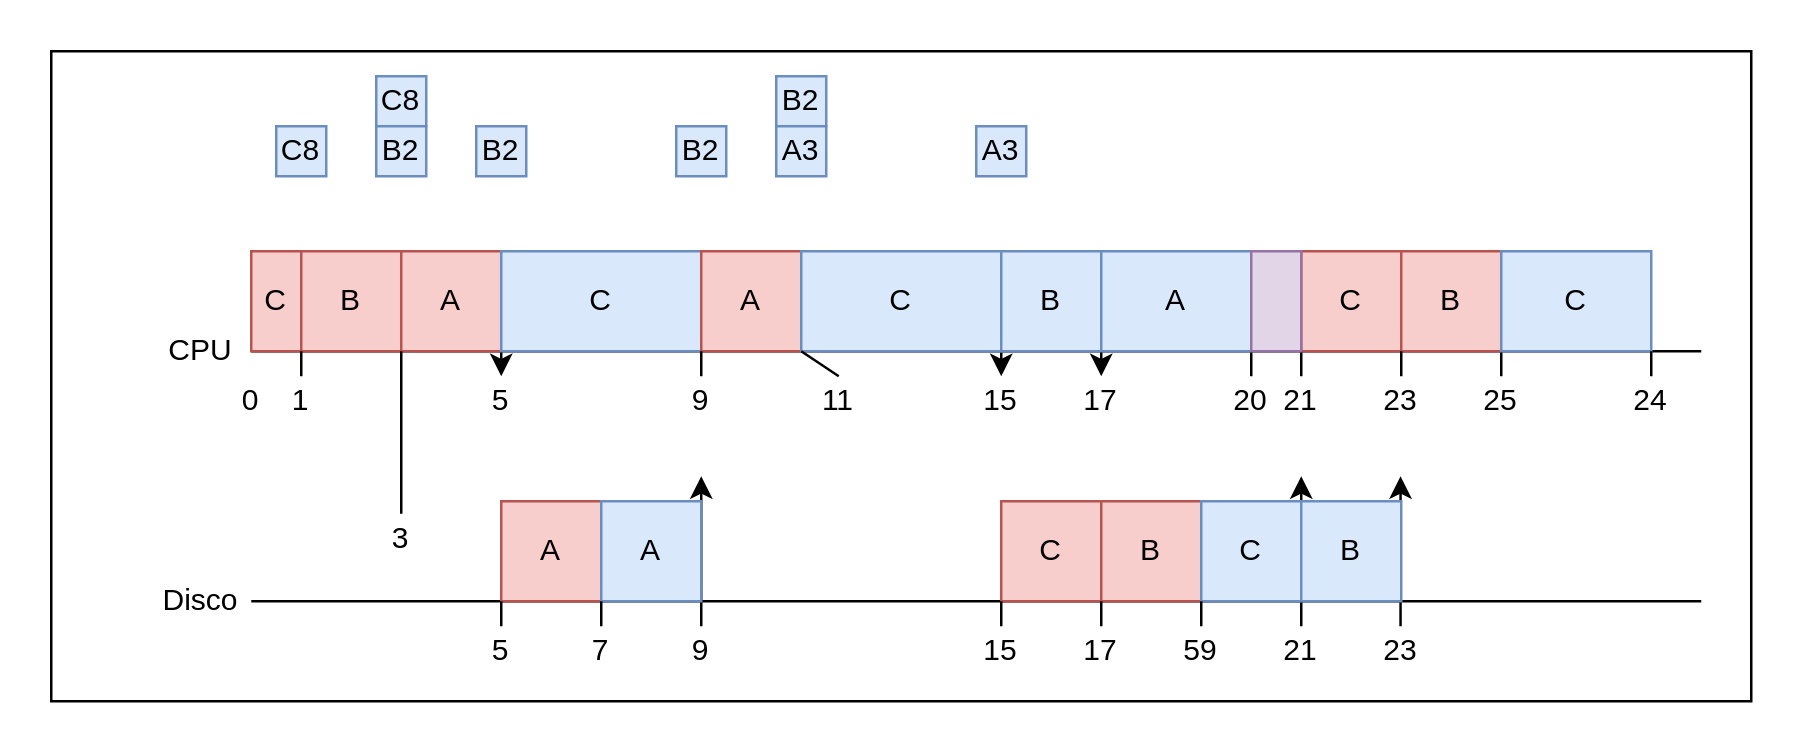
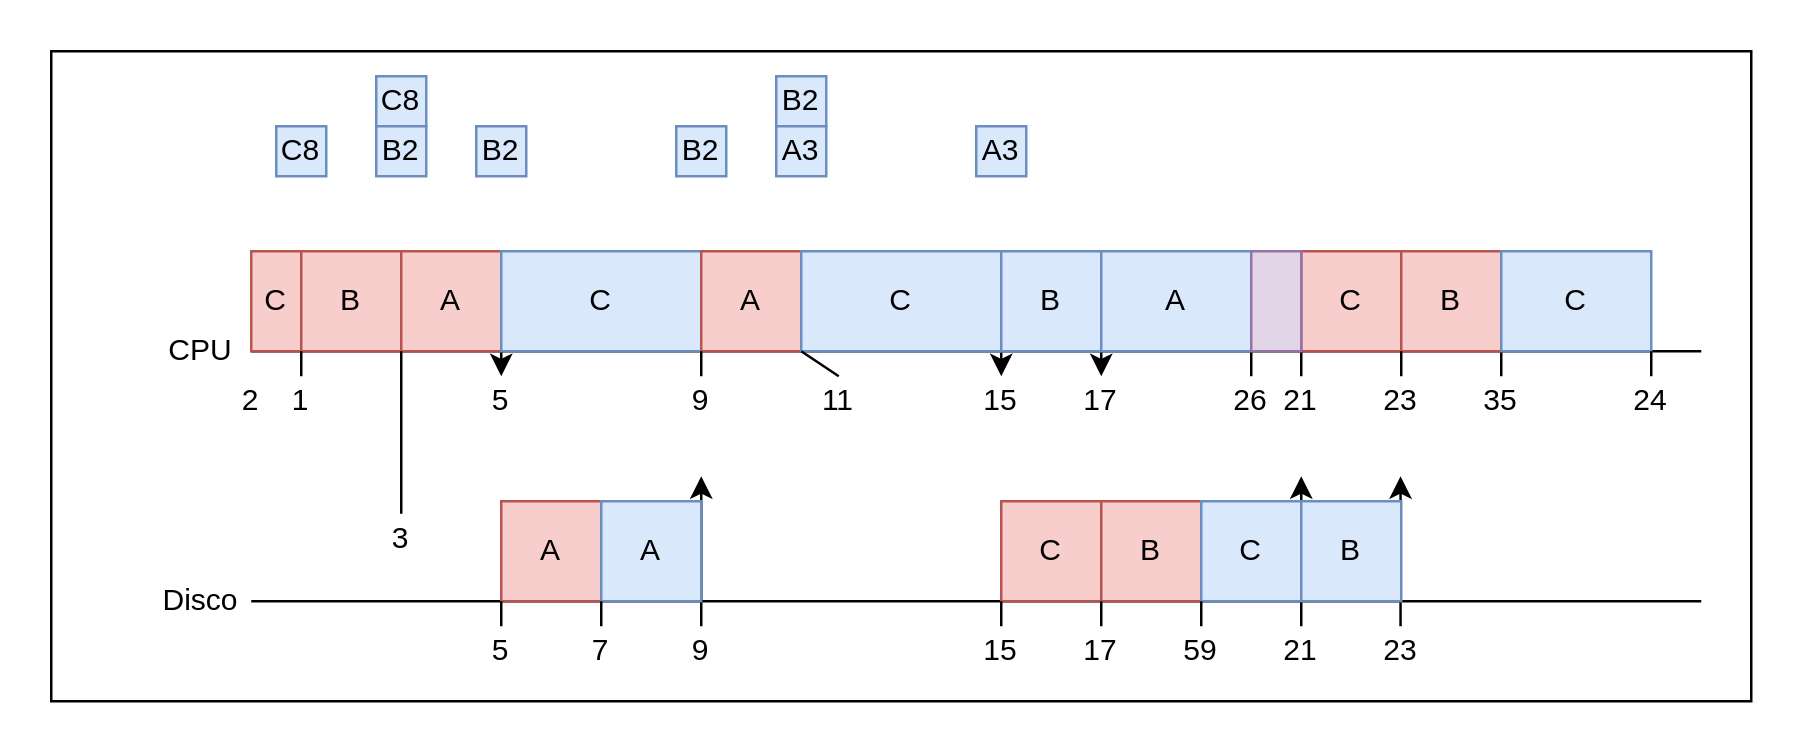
node "0": label "0" -> "2"
node "20": label "20" -> "26"
node "25": label "25" -> "35"
